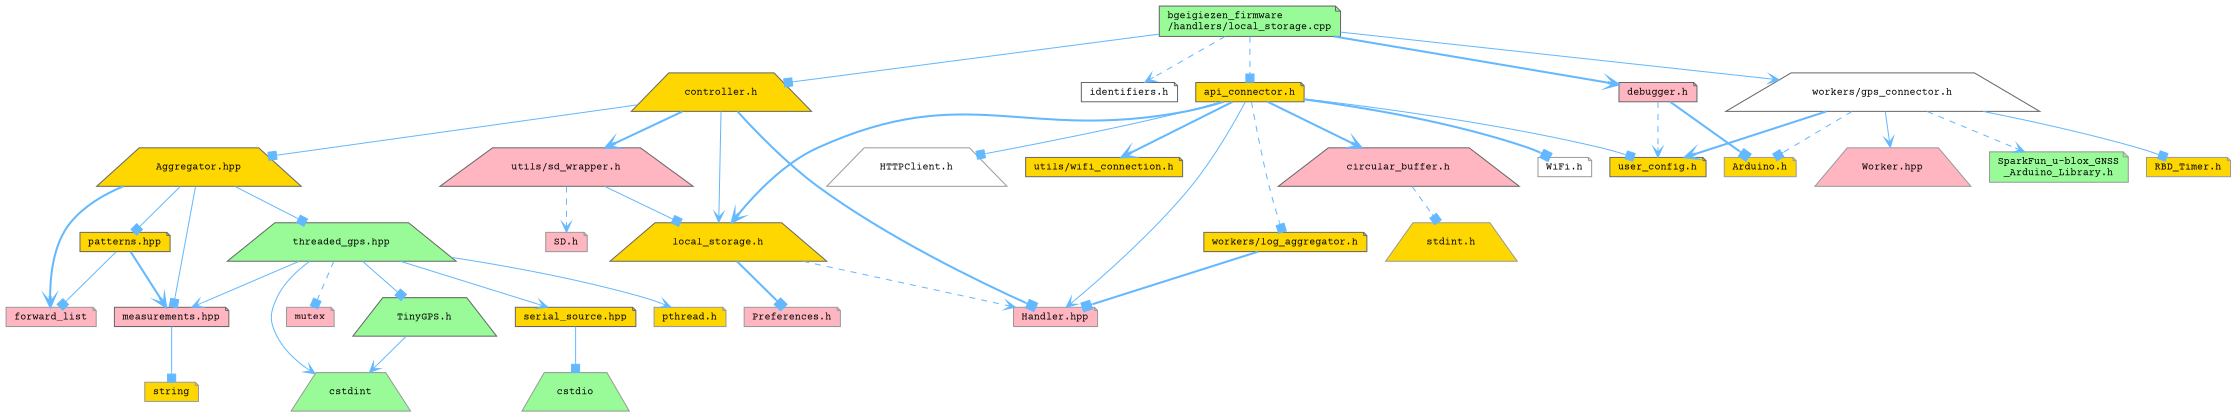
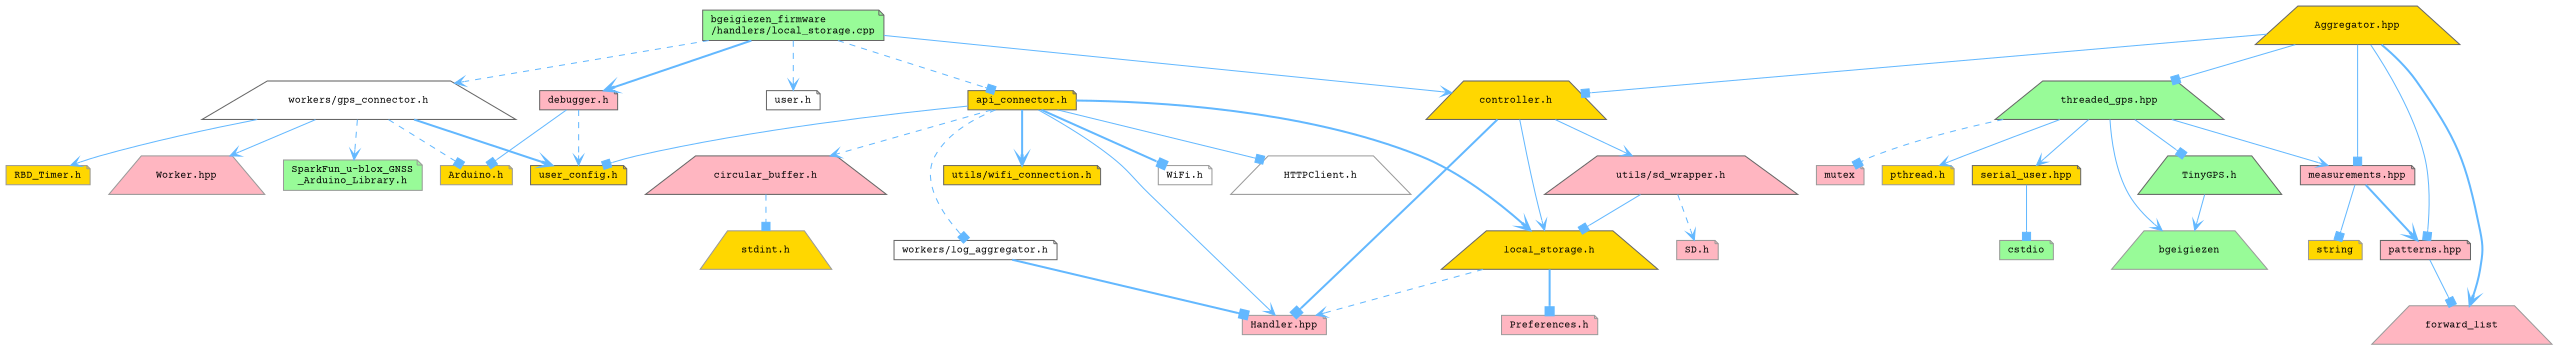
edge "bgeigiezen_firmware /handlers/local_storage.cpp" -> "workers/gps_connector.h": style solid -> dashed
edge "bgeigiezen_firmware /handlers/local_storage.cpp" -> "controller.h": arrowhead box -> vee
node "identifiers.h": label "identifiers.h" -> "user.h"
edge "api_connector.h" -> "circular_buffer.h": style bold -> dashed
edge "controller.h" -> "utils/sd_wrapper.h": style bold -> solid
edge "debugger.h" -> "Arduino.h": style bold -> solid
edge "controller.h" -> "Aggregator.hpp": reversed
edge "workers/gps_connector.h" -> "RBD_Timer.h": arrowhead box -> vee
node "patterns.hpp": fillcolor gold -> lightpink
node "workers/log_aggregator.h": fillcolor gold -> white
edge "patterns.hpp" -> "measurements.hpp": reversed
node "forward_list": shape note -> trapezium
node "serial_source.hpp": label "serial_source.hpp" -> "serial_user.hpp"
node "cstdint": label "cstdint" -> "bgeigiezen"
node "cstdio": shape trapezium -> note
